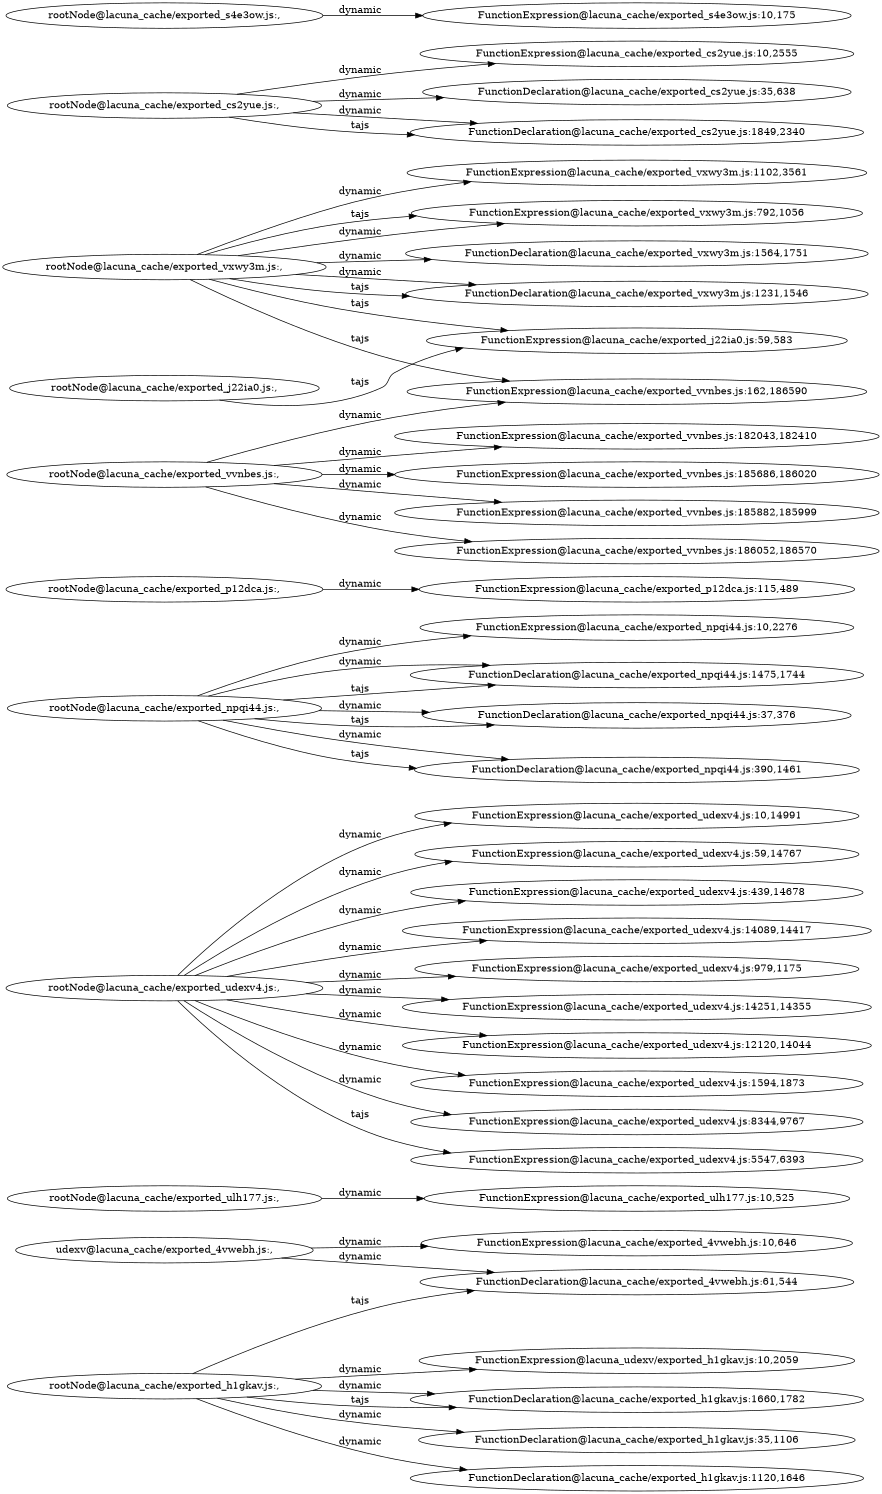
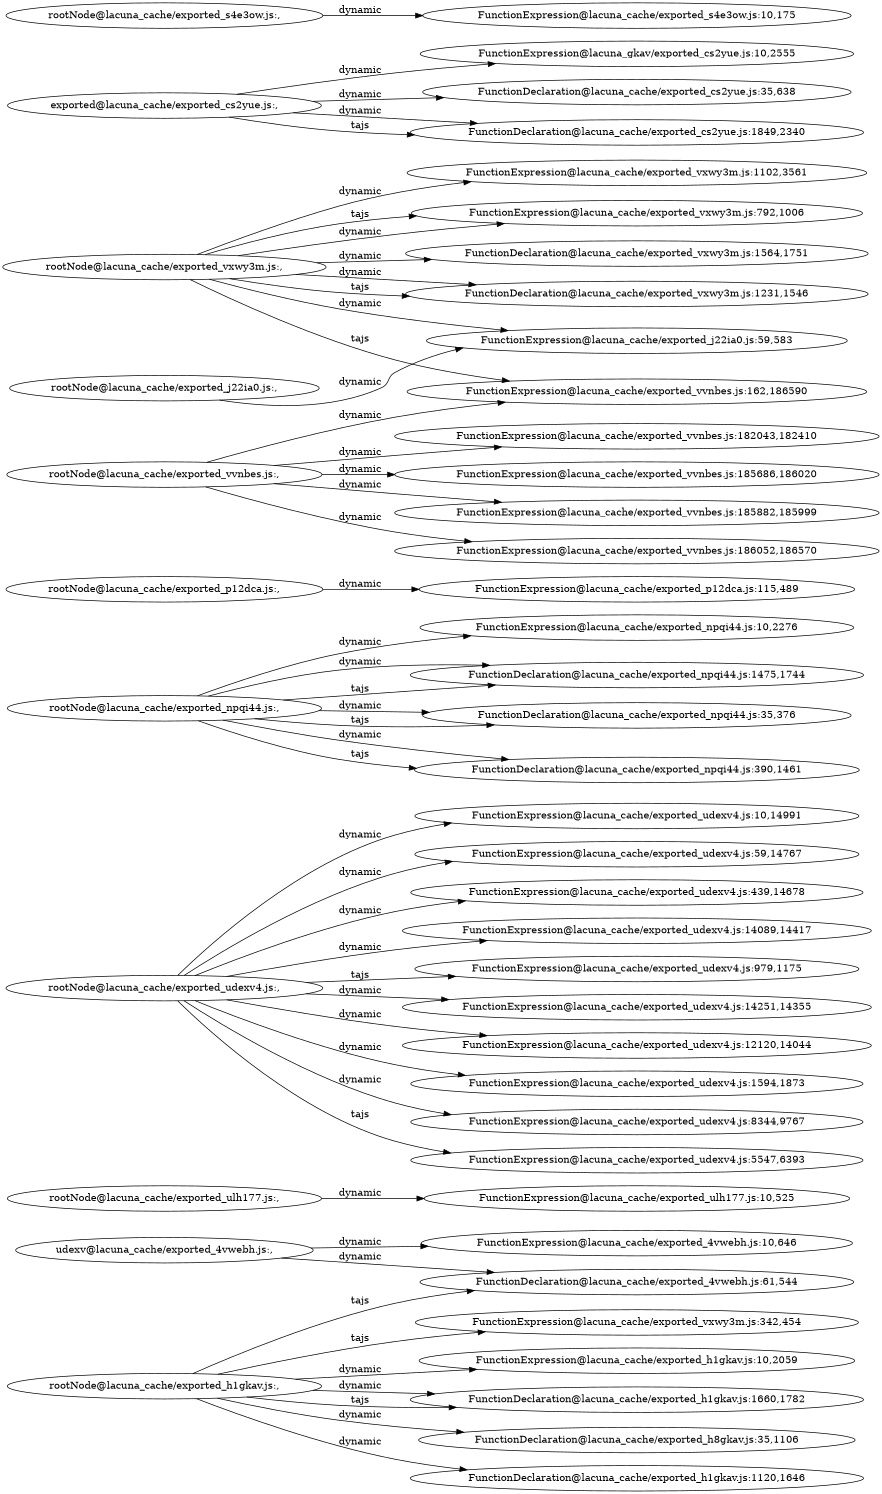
node "FunctionExpression@lacuna_cache/exported_cs2yue.js:10,2555": label "FunctionExpression@lacuna_cache/exported_cs2yue.js:10,2555" -> "FunctionExpression@lacuna_gkav/exported_cs2yue.js:10,2555"
node "rootNode@lacuna_cache/exported_cs2yue.js:,": label "rootNode@lacuna_cache/exported_cs2yue.js:," -> "exported@lacuna_cache/exported_cs2yue.js:,"
node "FunctionExpression@lacuna_cache/exported_vxwy3m.js:792,1056": label "FunctionExpression@lacuna_cache/exported_vxwy3m.js:792,1056" -> "FunctionExpression@lacuna_cache/exported_vxwy3m.js:792,1006"
edge "rootNode@lacuna_cache/exported_vxwy3m.js:," -> "FunctionExpression@lacuna_cache/exported_j22ia0.js:59,583": label "tajs" -> "dynamic"
edge "rootNode@lacuna_cache/exported_j22ia0.js:," -> "FunctionExpression@lacuna_cache/exported_j22ia0.js:59,583": label "tajs" -> "dynamic"
node "FunctionDeclaration@lacuna_cache/exported_npqi44.js:37,376": label "FunctionDeclaration@lacuna_cache/exported_npqi44.js:37,376" -> "FunctionDeclaration@lacuna_cache/exported_npqi44.js:35,376"
edge "rootNode@lacuna_cache/exported_udexv4.js:," -> "FunctionExpression@lacuna_cache/exported_udexv4.js:979,1175": label "dynamic" -> "tajs"
node "FunctionExpression@lacuna_cache/exported_vxwy3m.js:342,454": added
node "FunctionExpression@lacuna_udexv/exported_h1gkav.js:10,2059": label "FunctionExpression@lacuna_udexv/exported_h1gkav.js:10,2059" -> "FunctionExpression@lacuna_cache/exported_h1gkav.js:10,2059"
node "FunctionDeclaration@lacuna_cache/exported_h1gkav.js:35,1106": label "FunctionDeclaration@lacuna_cache/exported_h1gkav.js:35,1106" -> "FunctionDeclaration@lacuna_cache/exported_h8gkav.js:35,1106"
